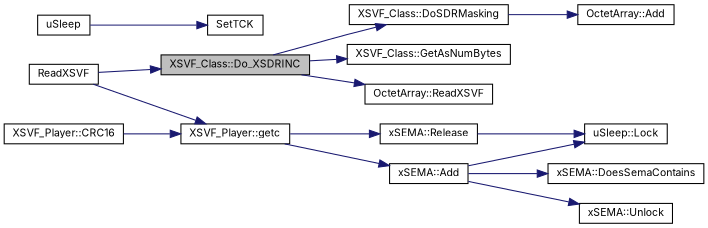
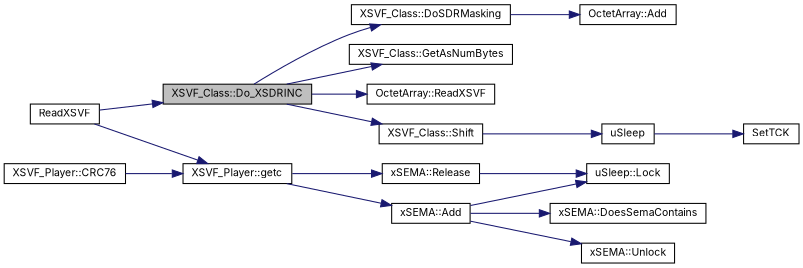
node "XSVF_Player::CRC16": label "XSVF_Player::CRC16" -> "XSVF_Player::CRC76"
node "XSVF_Class::Shift": added
